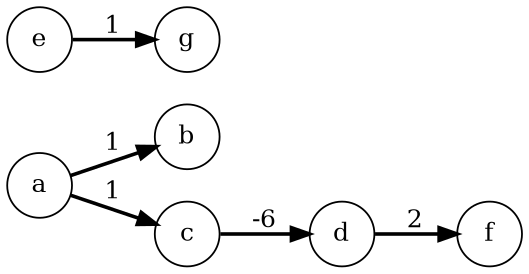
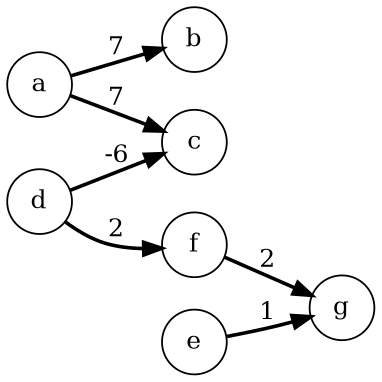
edge "a" -> "b": label "1" -> "7"
edge "a" -> "c": label "1" -> "7"
edge "c" -> "d": reversed
edge "f" -> "g": added, label "2"
